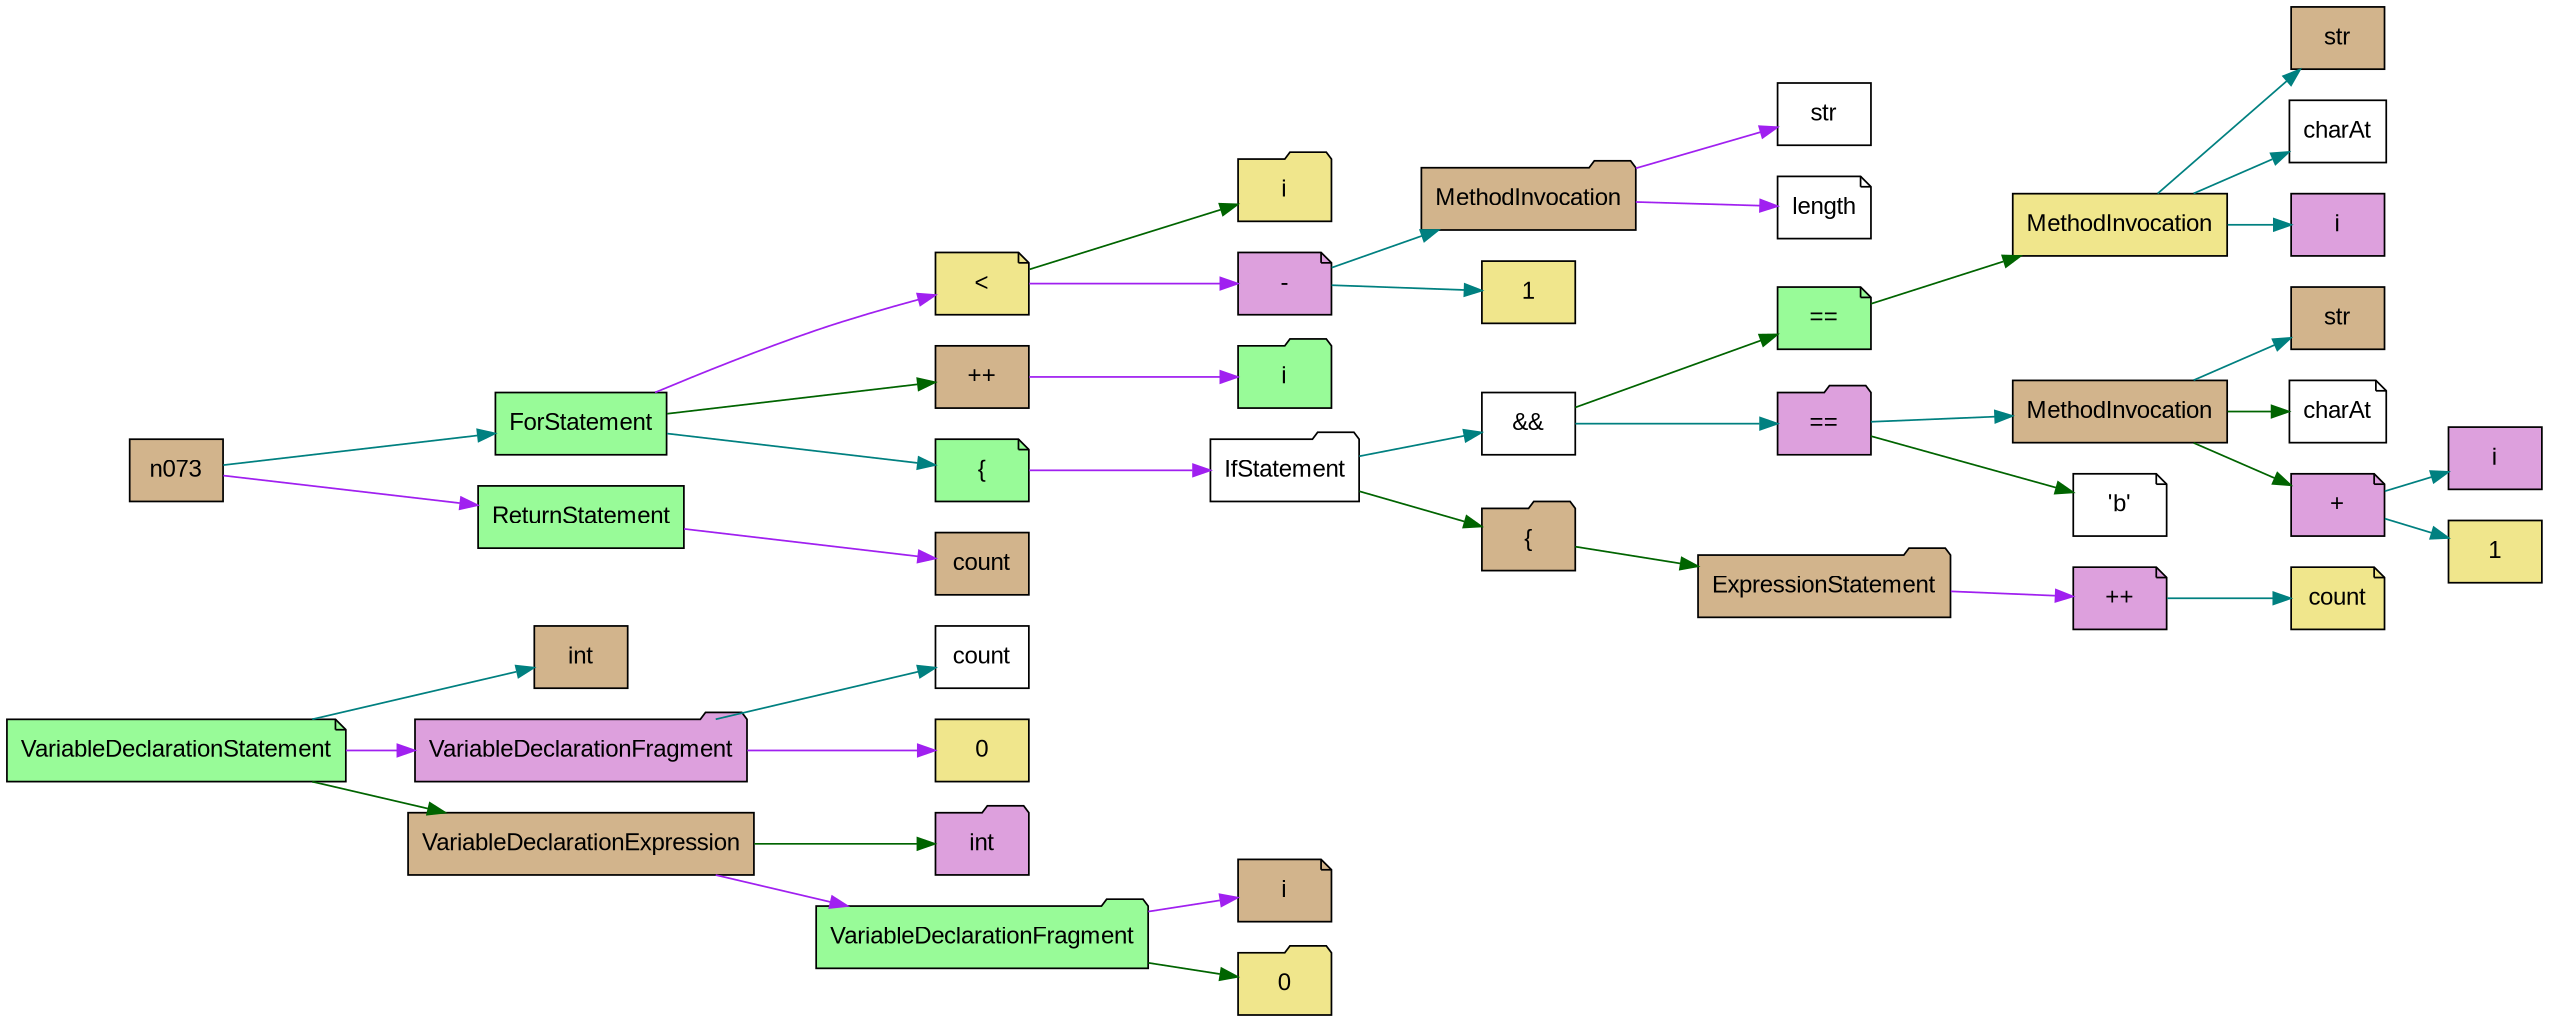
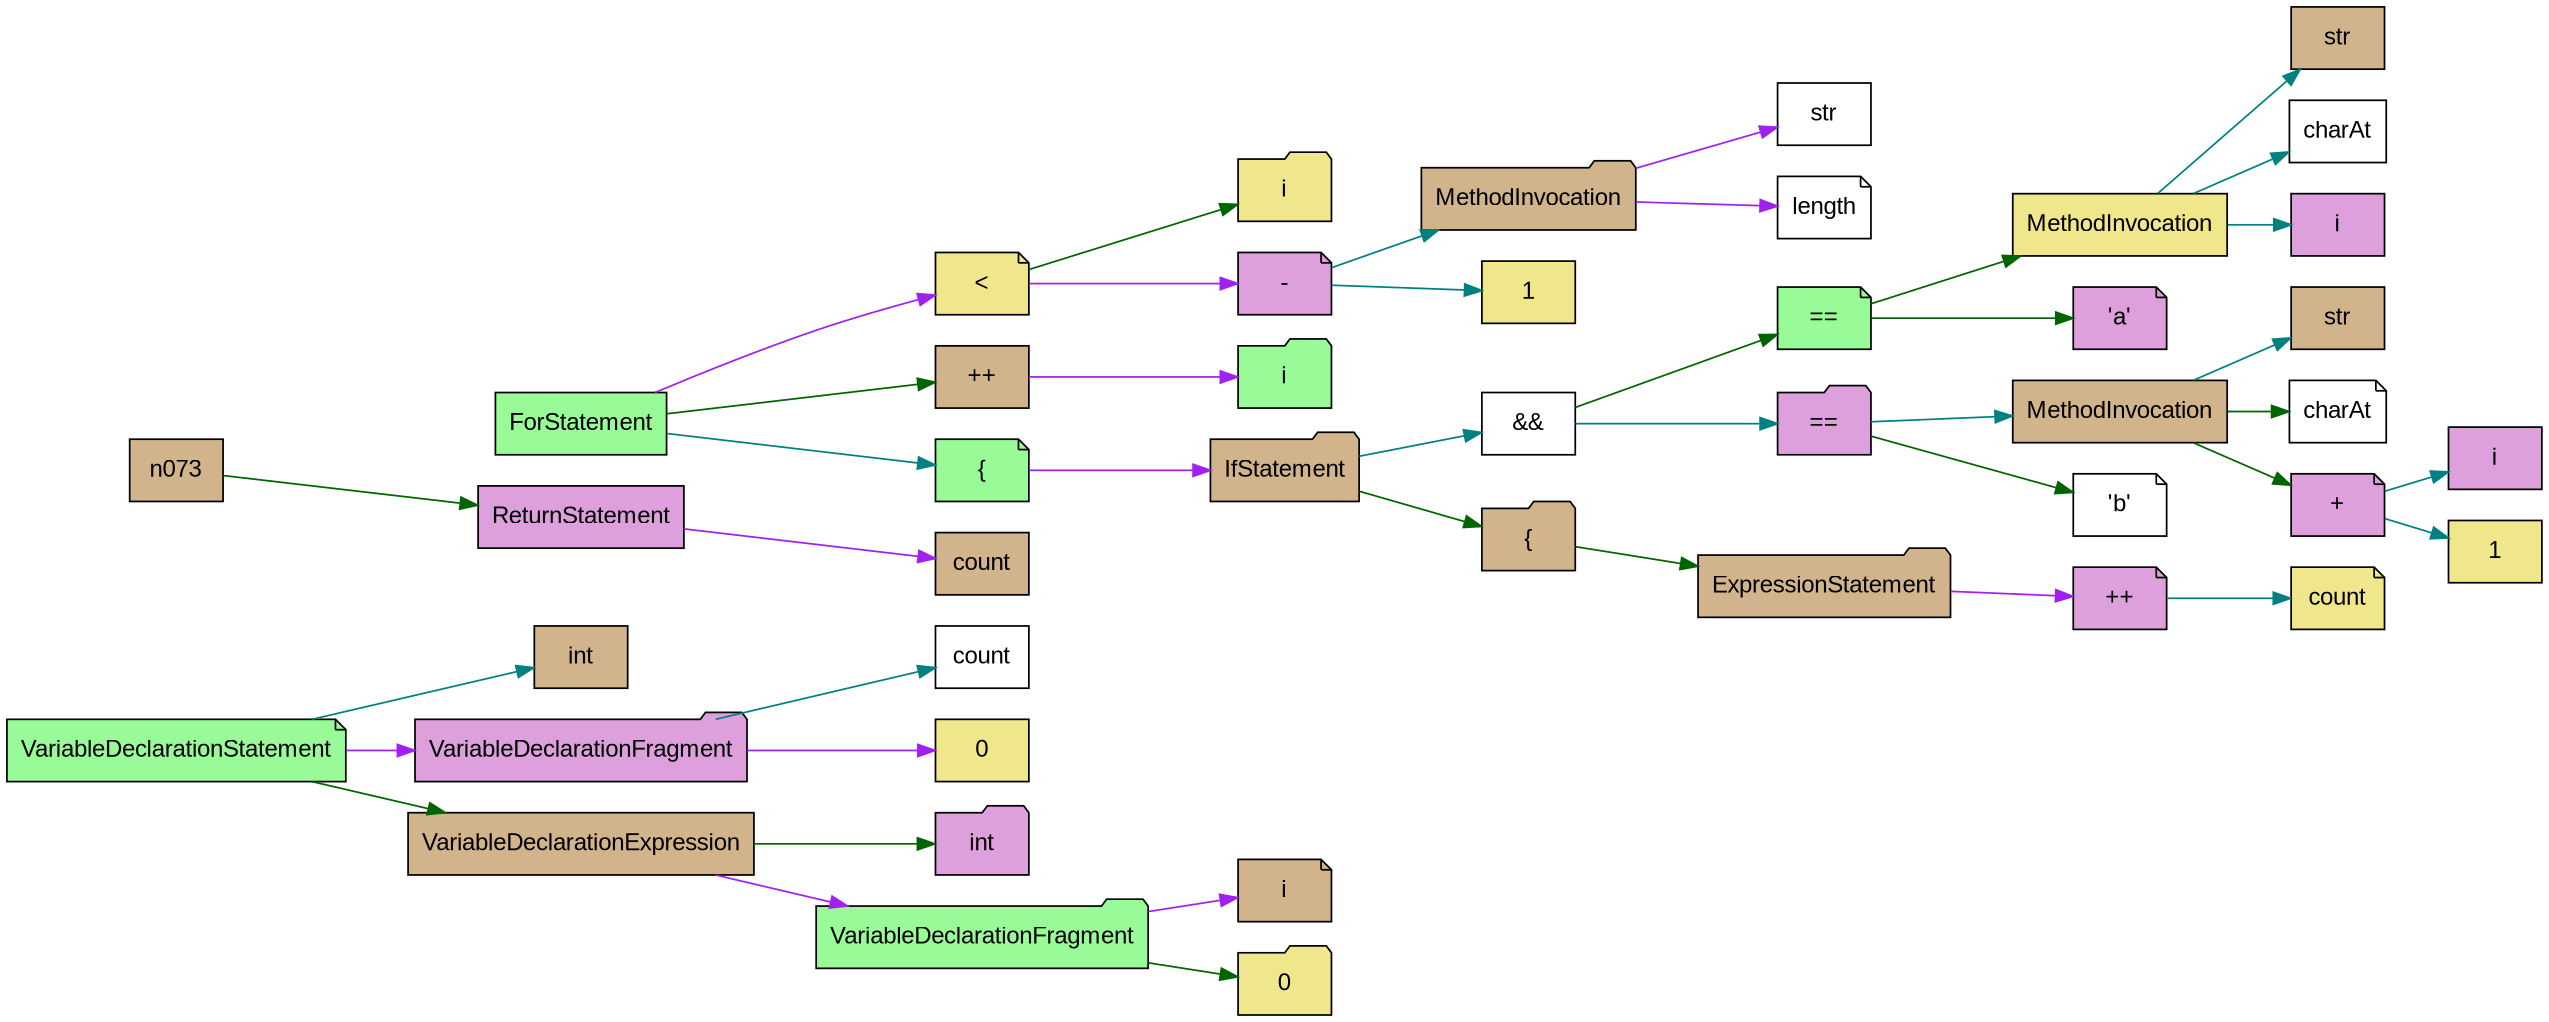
node "'a'": added
edge "n073" -> "ForStatement": removed
node "IfStatement": fillcolor white -> tan
edge "n073" -> "ReturnStatement": color purple -> darkgreen
node "ReturnStatement": fillcolor palegreen -> plum
